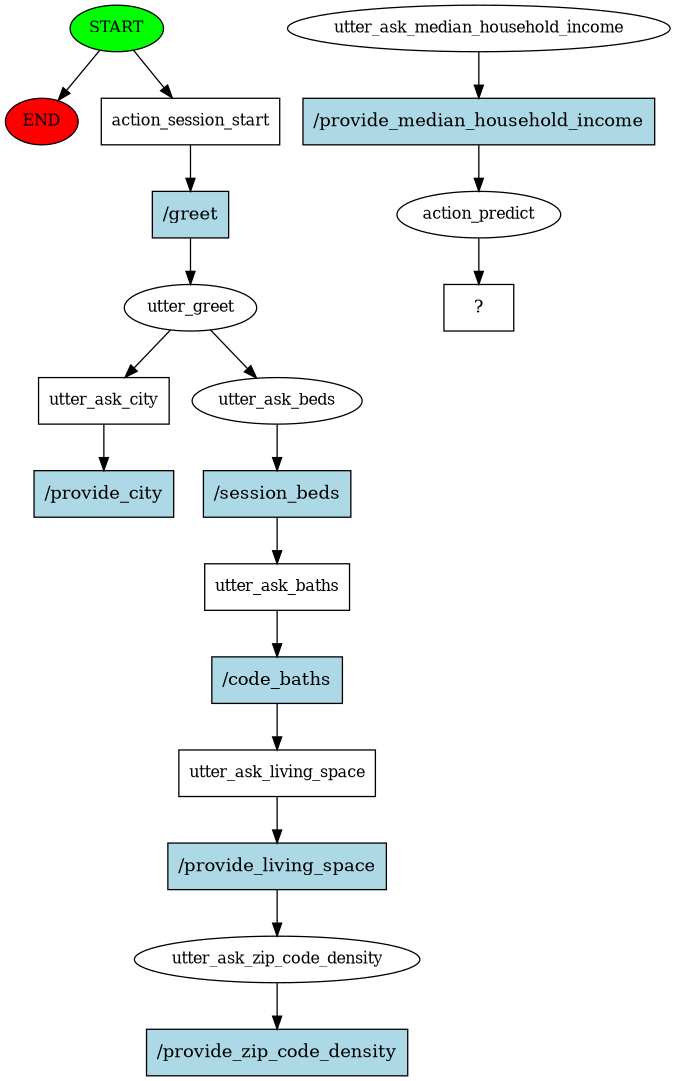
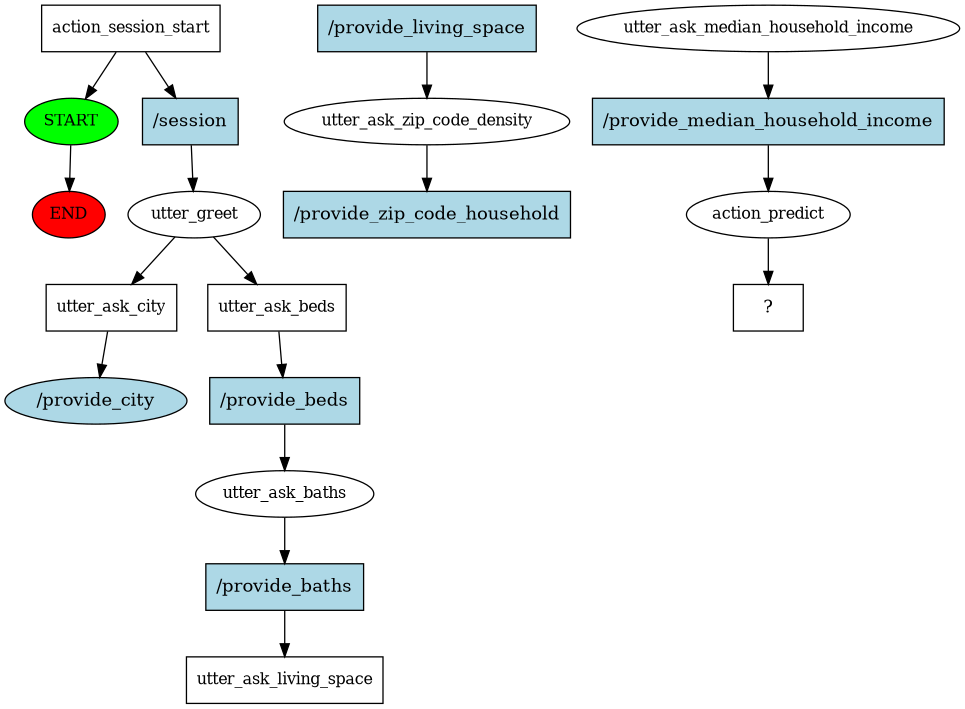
edge "START" -> "action_session_start": reversed
node "/greet": label "/greet" -> "/session"
node "utter_ask_beds": shape ellipse -> box
node "/provide_city": shape box -> ellipse
node "/session_beds": label "/session_beds" -> "/provide_beds"
node "utter_ask_baths": shape box -> ellipse
node "/code_baths": label "/code_baths" -> "/provide_baths"
edge "utter_ask_living_space" -> "/provide_living_space": removed
node "/provide_zip_code_density": label "/provide_zip_code_density" -> "/provide_zip_code_household"
